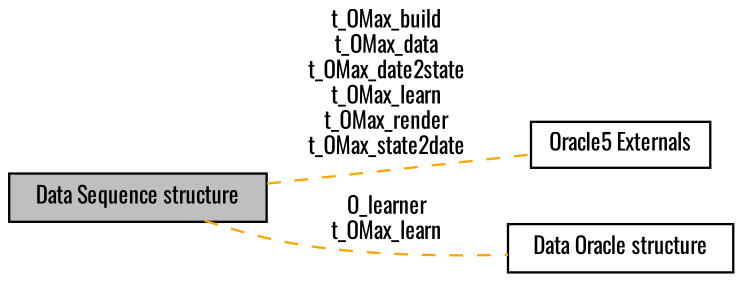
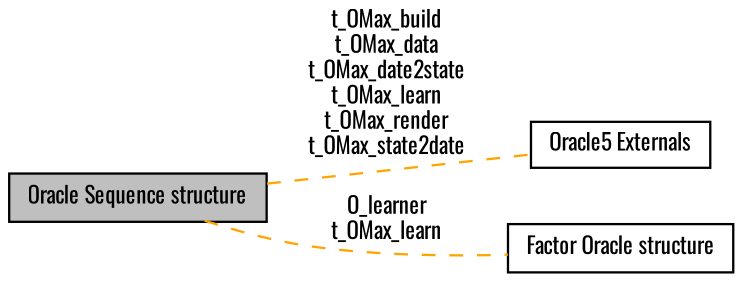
node "Data Sequence structure": label "Data Sequence structure" -> "Oracle Sequence structure"
node "Data Oracle structure": label "Data Oracle structure" -> "Factor Oracle structure"
